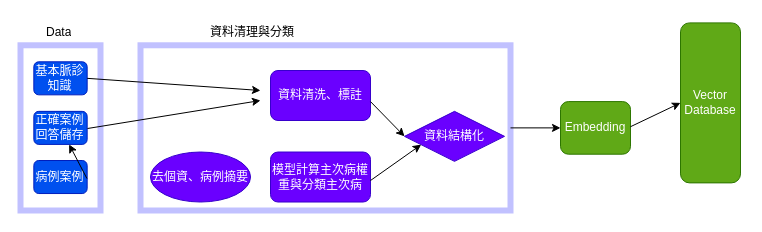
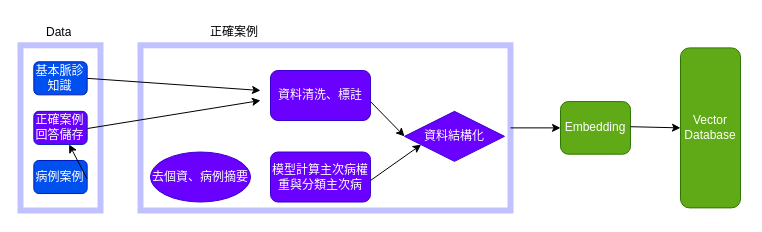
node "資料清理與分類": label "資料清理與分類" -> "正確案例"
node "Vector Database": moved (711, 103) -> (711, 128)
node "正確案例 回答儲存": fillcolor #0050ef -> #6a00ff
